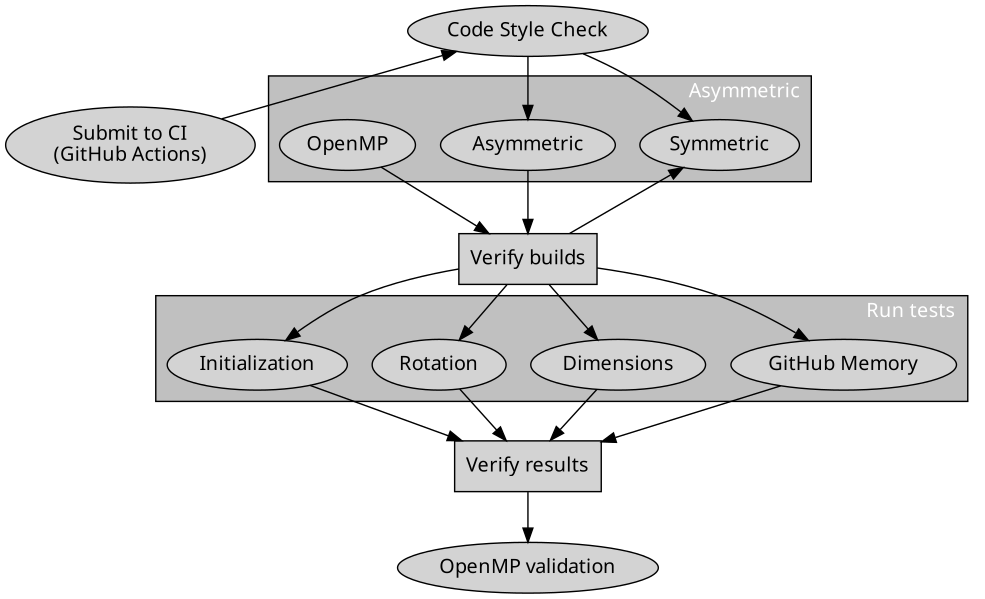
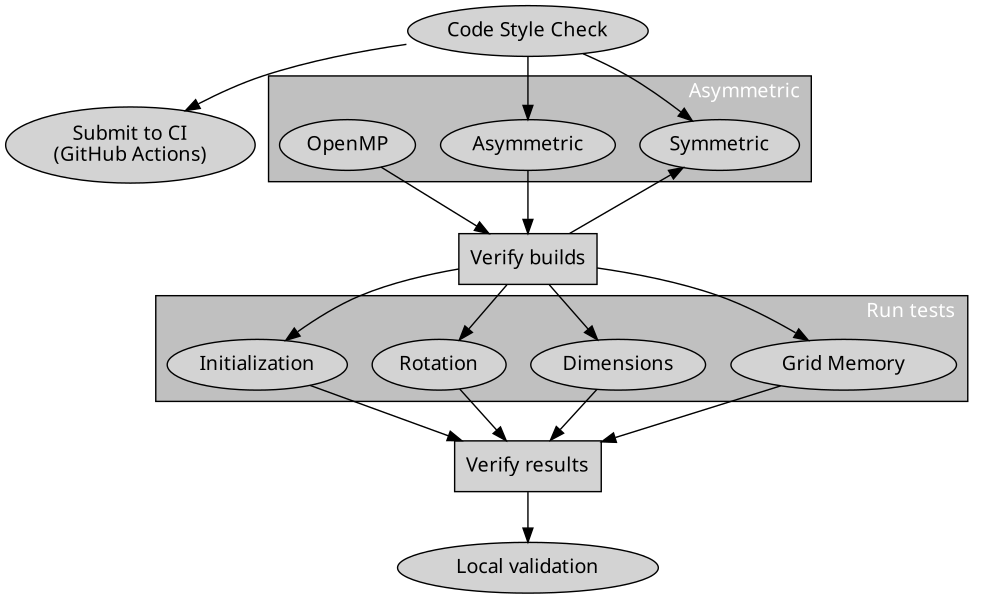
edge "Submit to CI (GitHub Actions)" -> "Code Style Check": reversed
node "GitHub Memory": label "GitHub Memory" -> "Grid Memory"
node "OpenMP validation": label "OpenMP validation" -> "Local validation"
